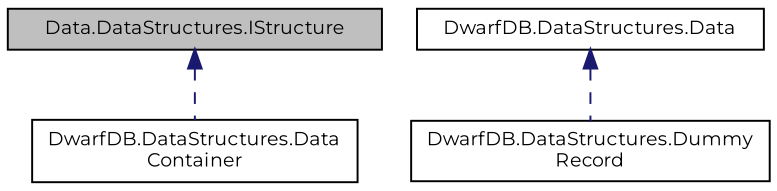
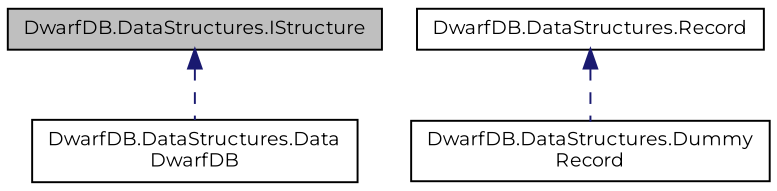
node "Data.DataStructures.IStructure": label "Data.DataStructures.IStructure" -> "DwarfDB.DataStructures.IStructure"
node "DwarfDB.DataStructures.Data": label "DwarfDB.DataStructures.Data" -> "DwarfDB.DataStructures.Record"
node "DwarfDB.DataStructures.Data Container": label "DwarfDB.DataStructures.Data Container" -> "DwarfDB.DataStructures.Data DwarfDB"
